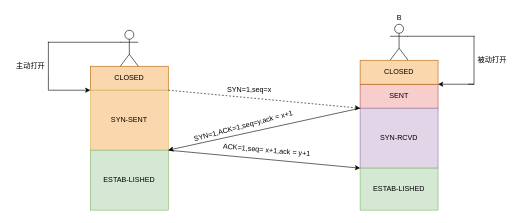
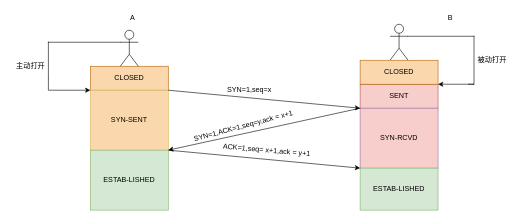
node "A": added
node "B": moved (399, 18) -> (450, 18)
edge "SYN-SENT" -> "SYN-RCVD": style dashed -> solid
node "SYN-RCVD": fillcolor #e1d5e7 -> #f8cecc
